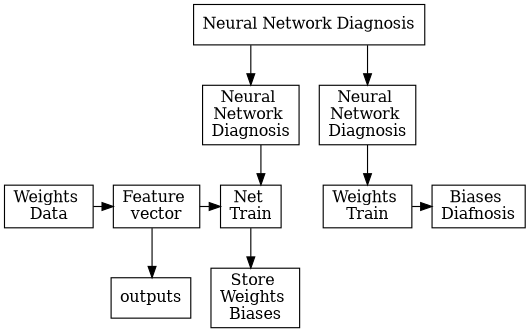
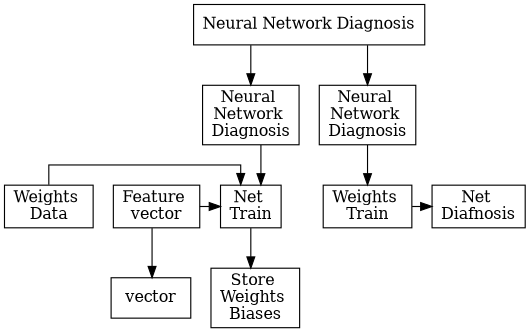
edge "Weights Data" -> "Feature vector": now "Weights Data" -> "Net Train"
node "Biases Diafnosis": label "Biases Diafnosis" -> "Net Diafnosis"
node "outputs": label "outputs" -> "vector"
